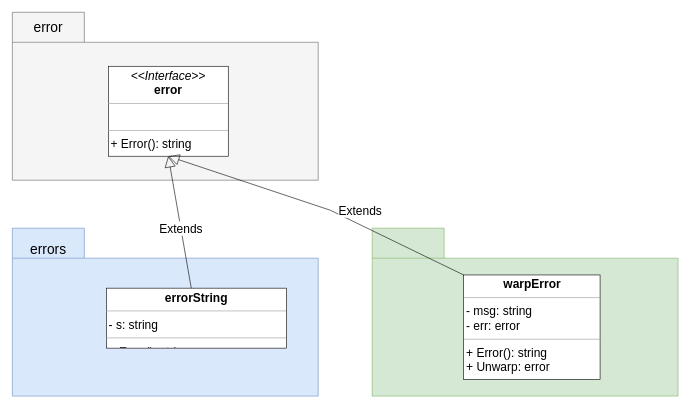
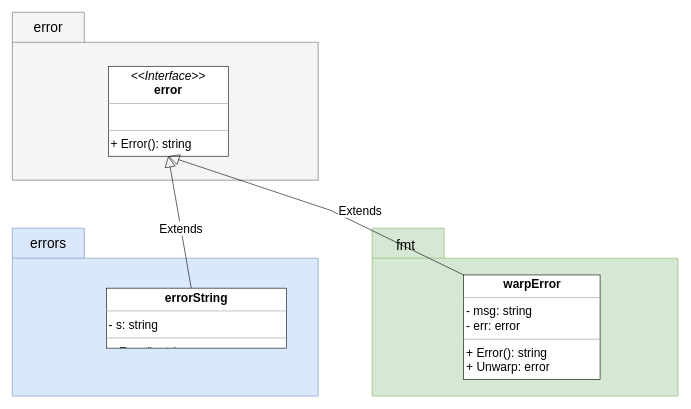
node "fmt": added
node "errors": moved (48, 250) -> (48, 244)
